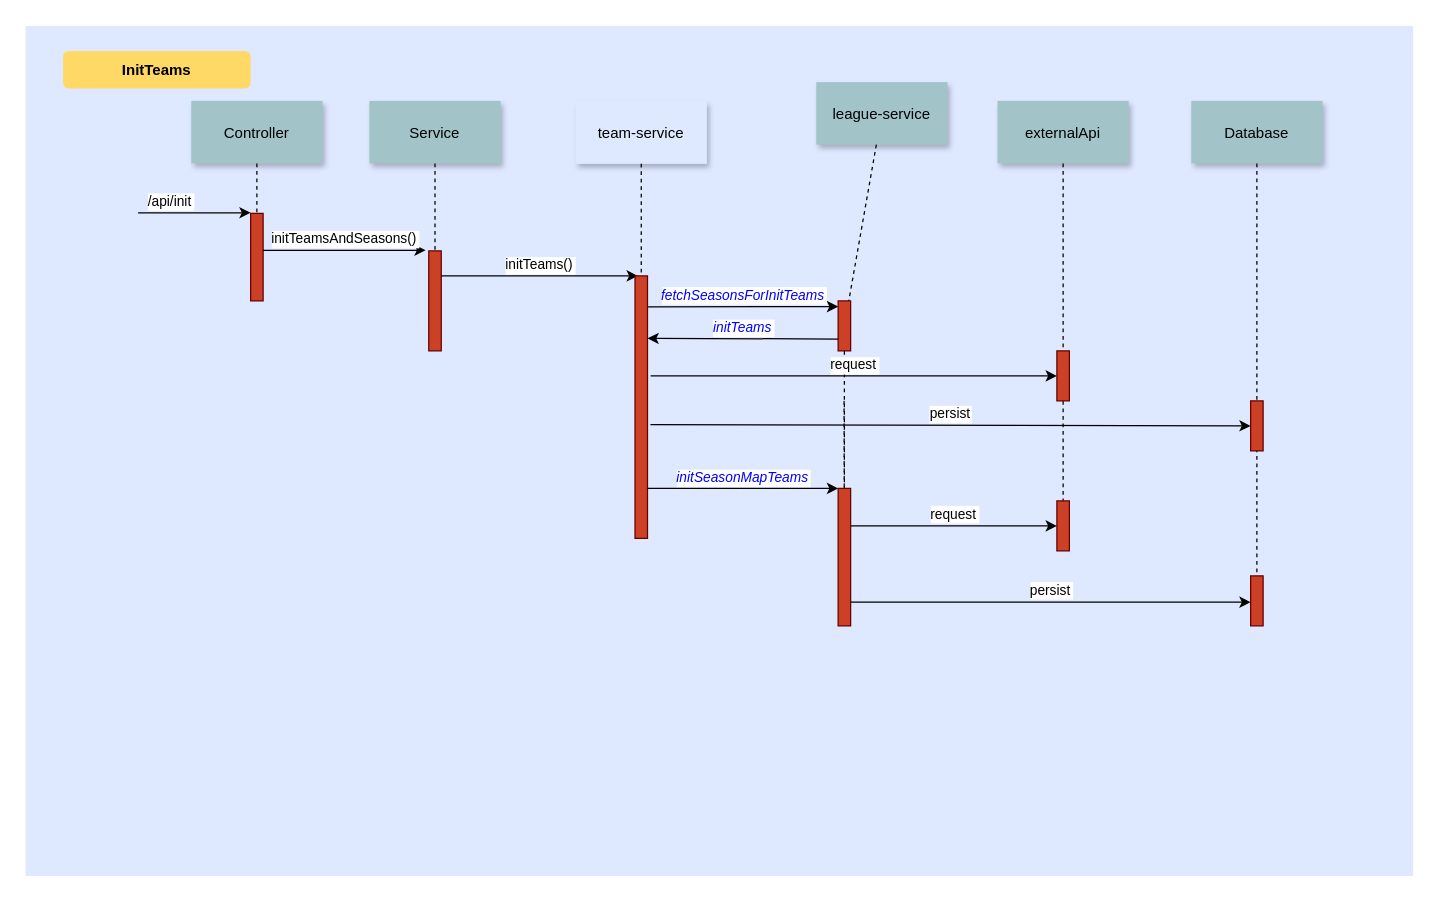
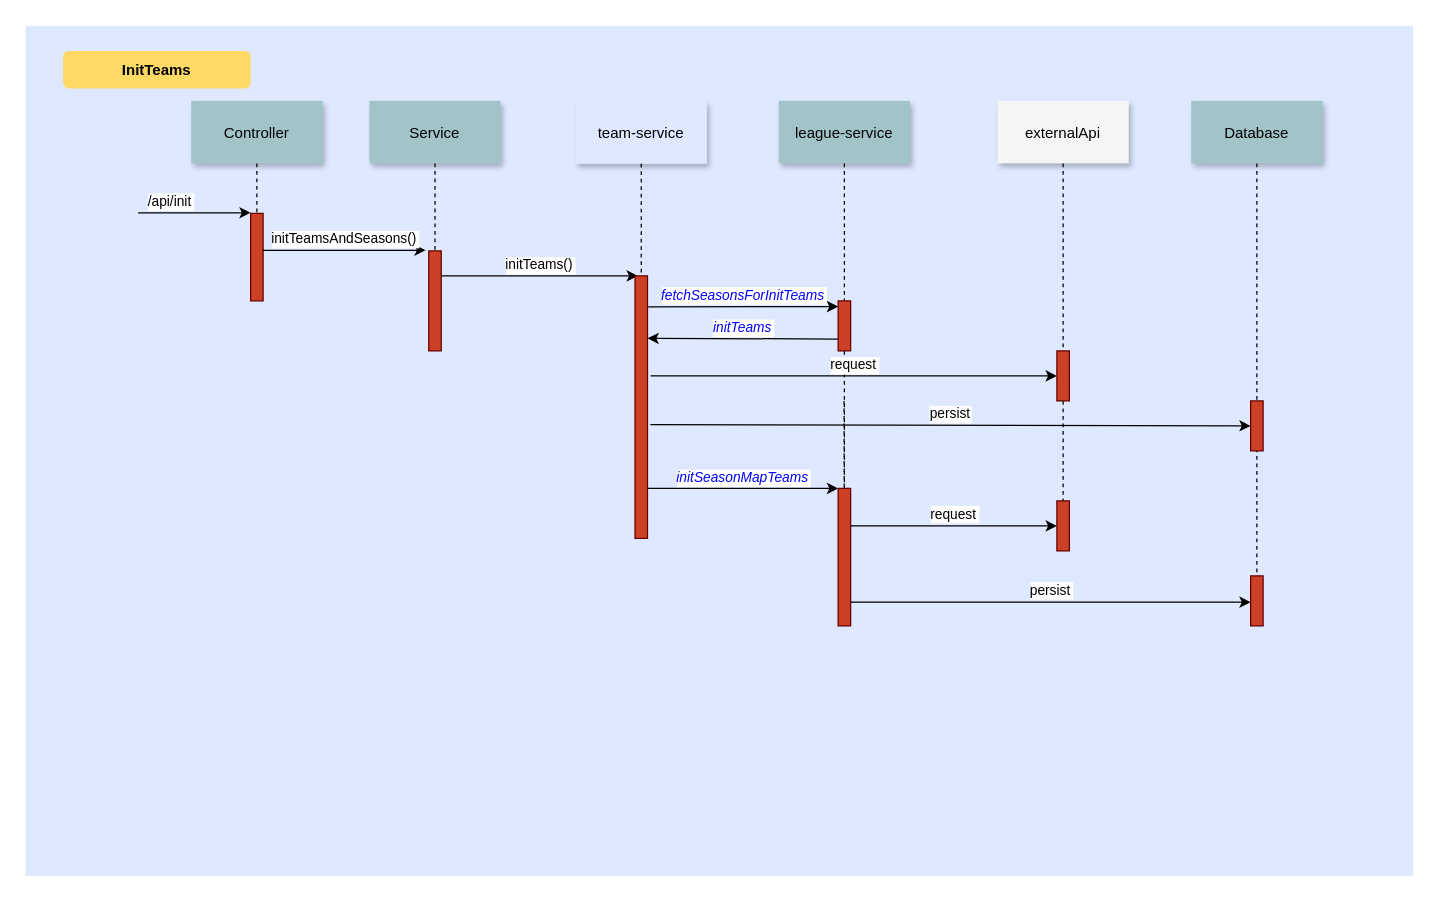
node "league-service": moved (882, 113) -> (844, 132)
node "externalApi": fillcolor #a2c4c9 -> #f5f5f5
